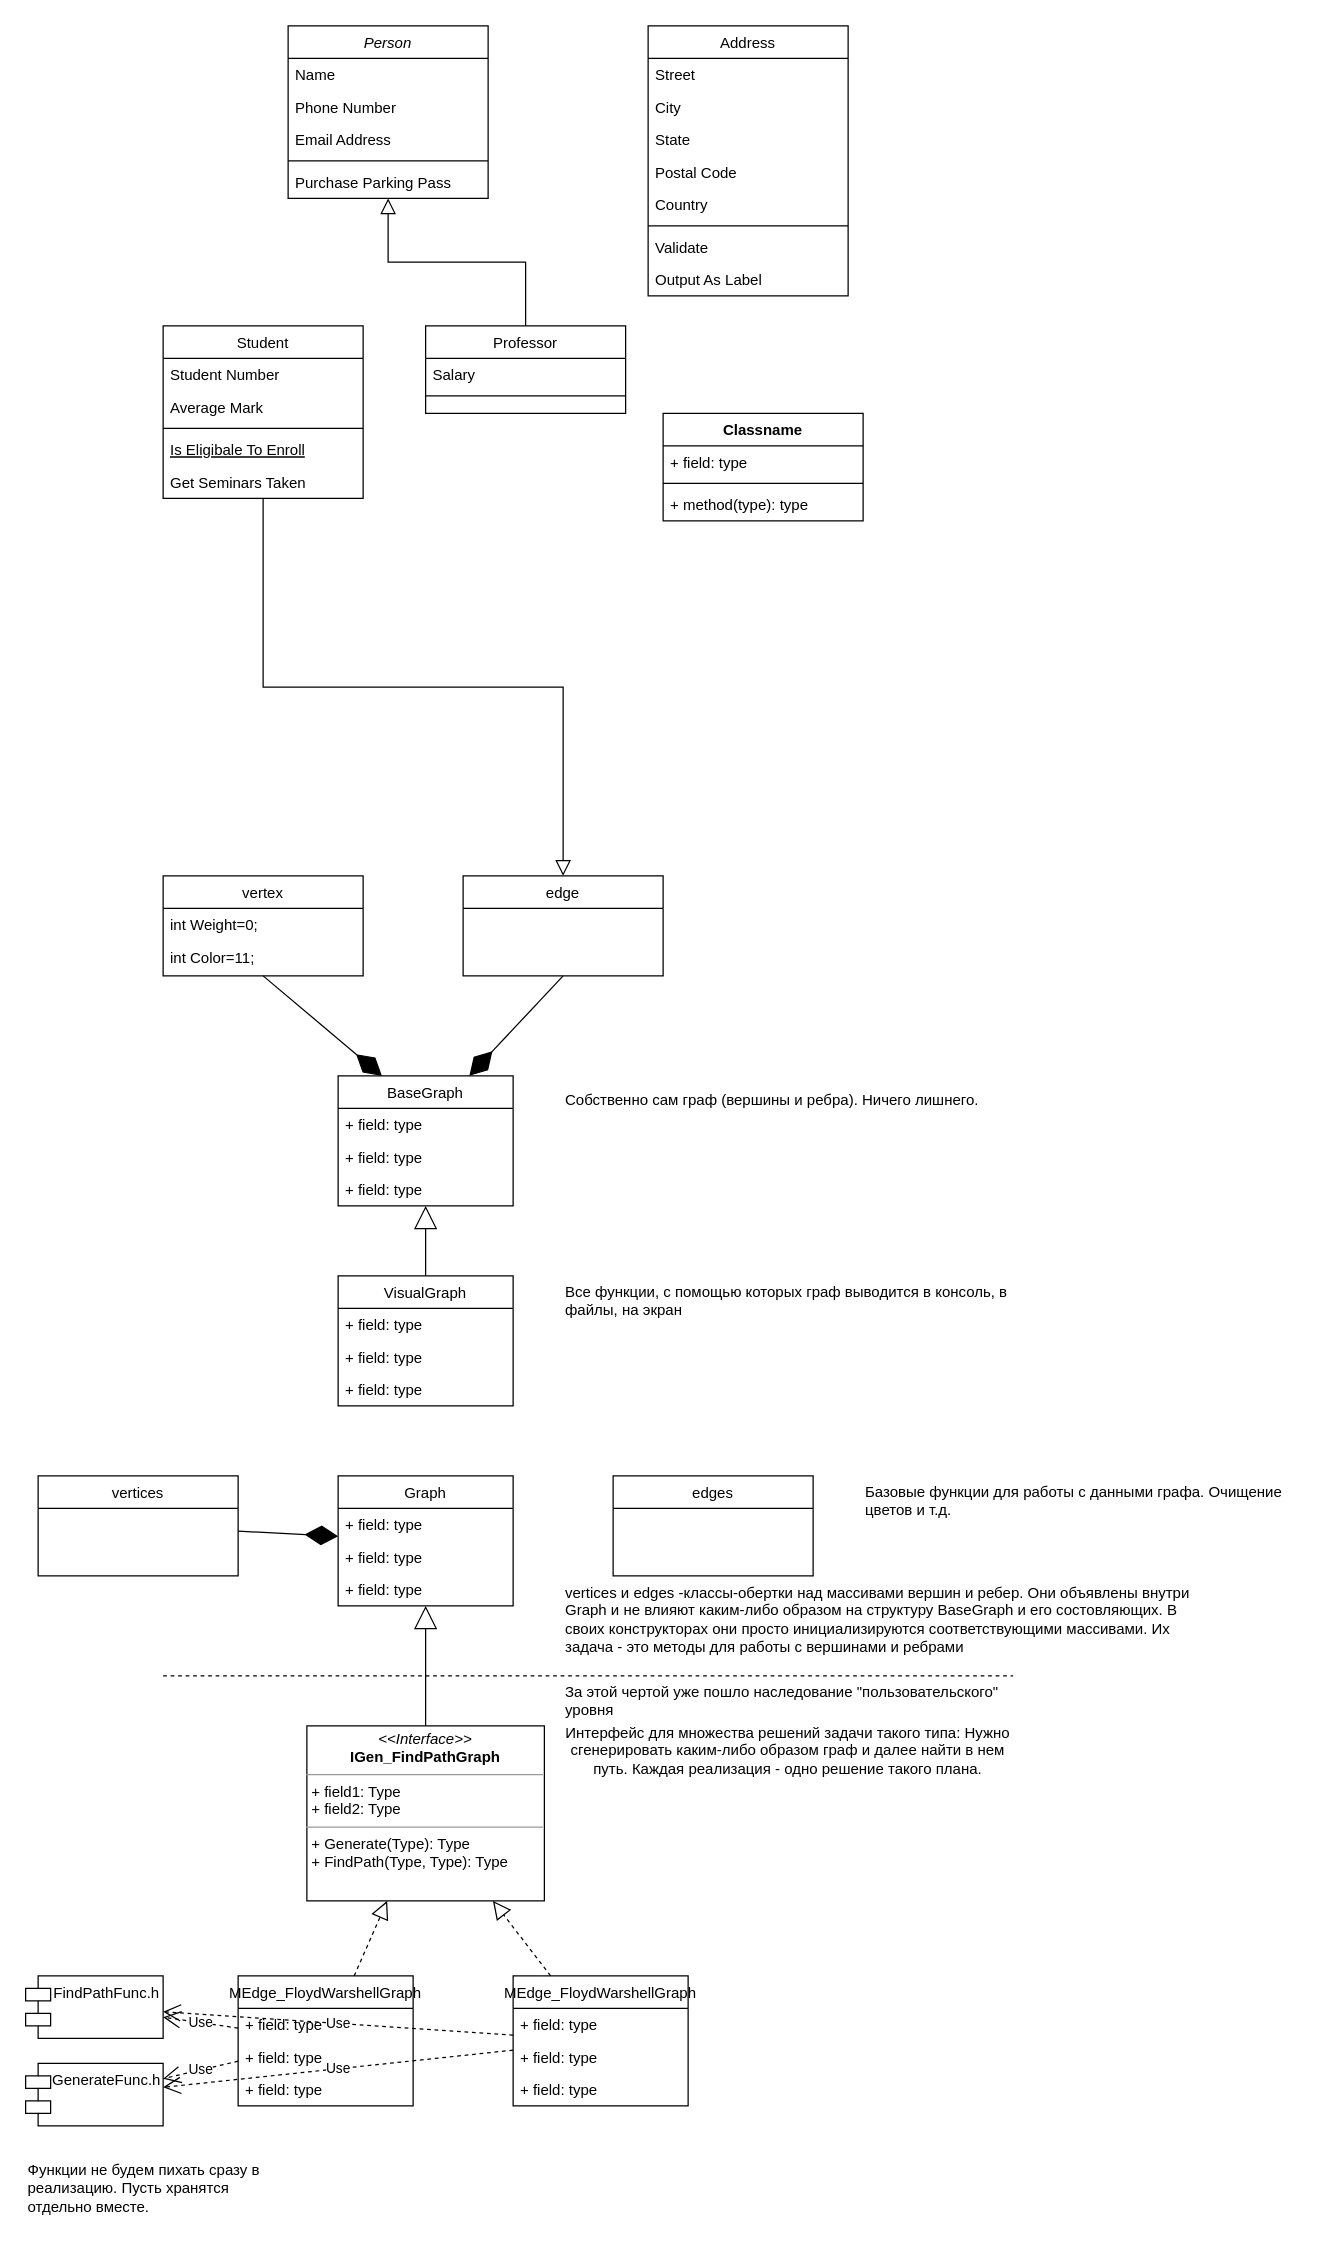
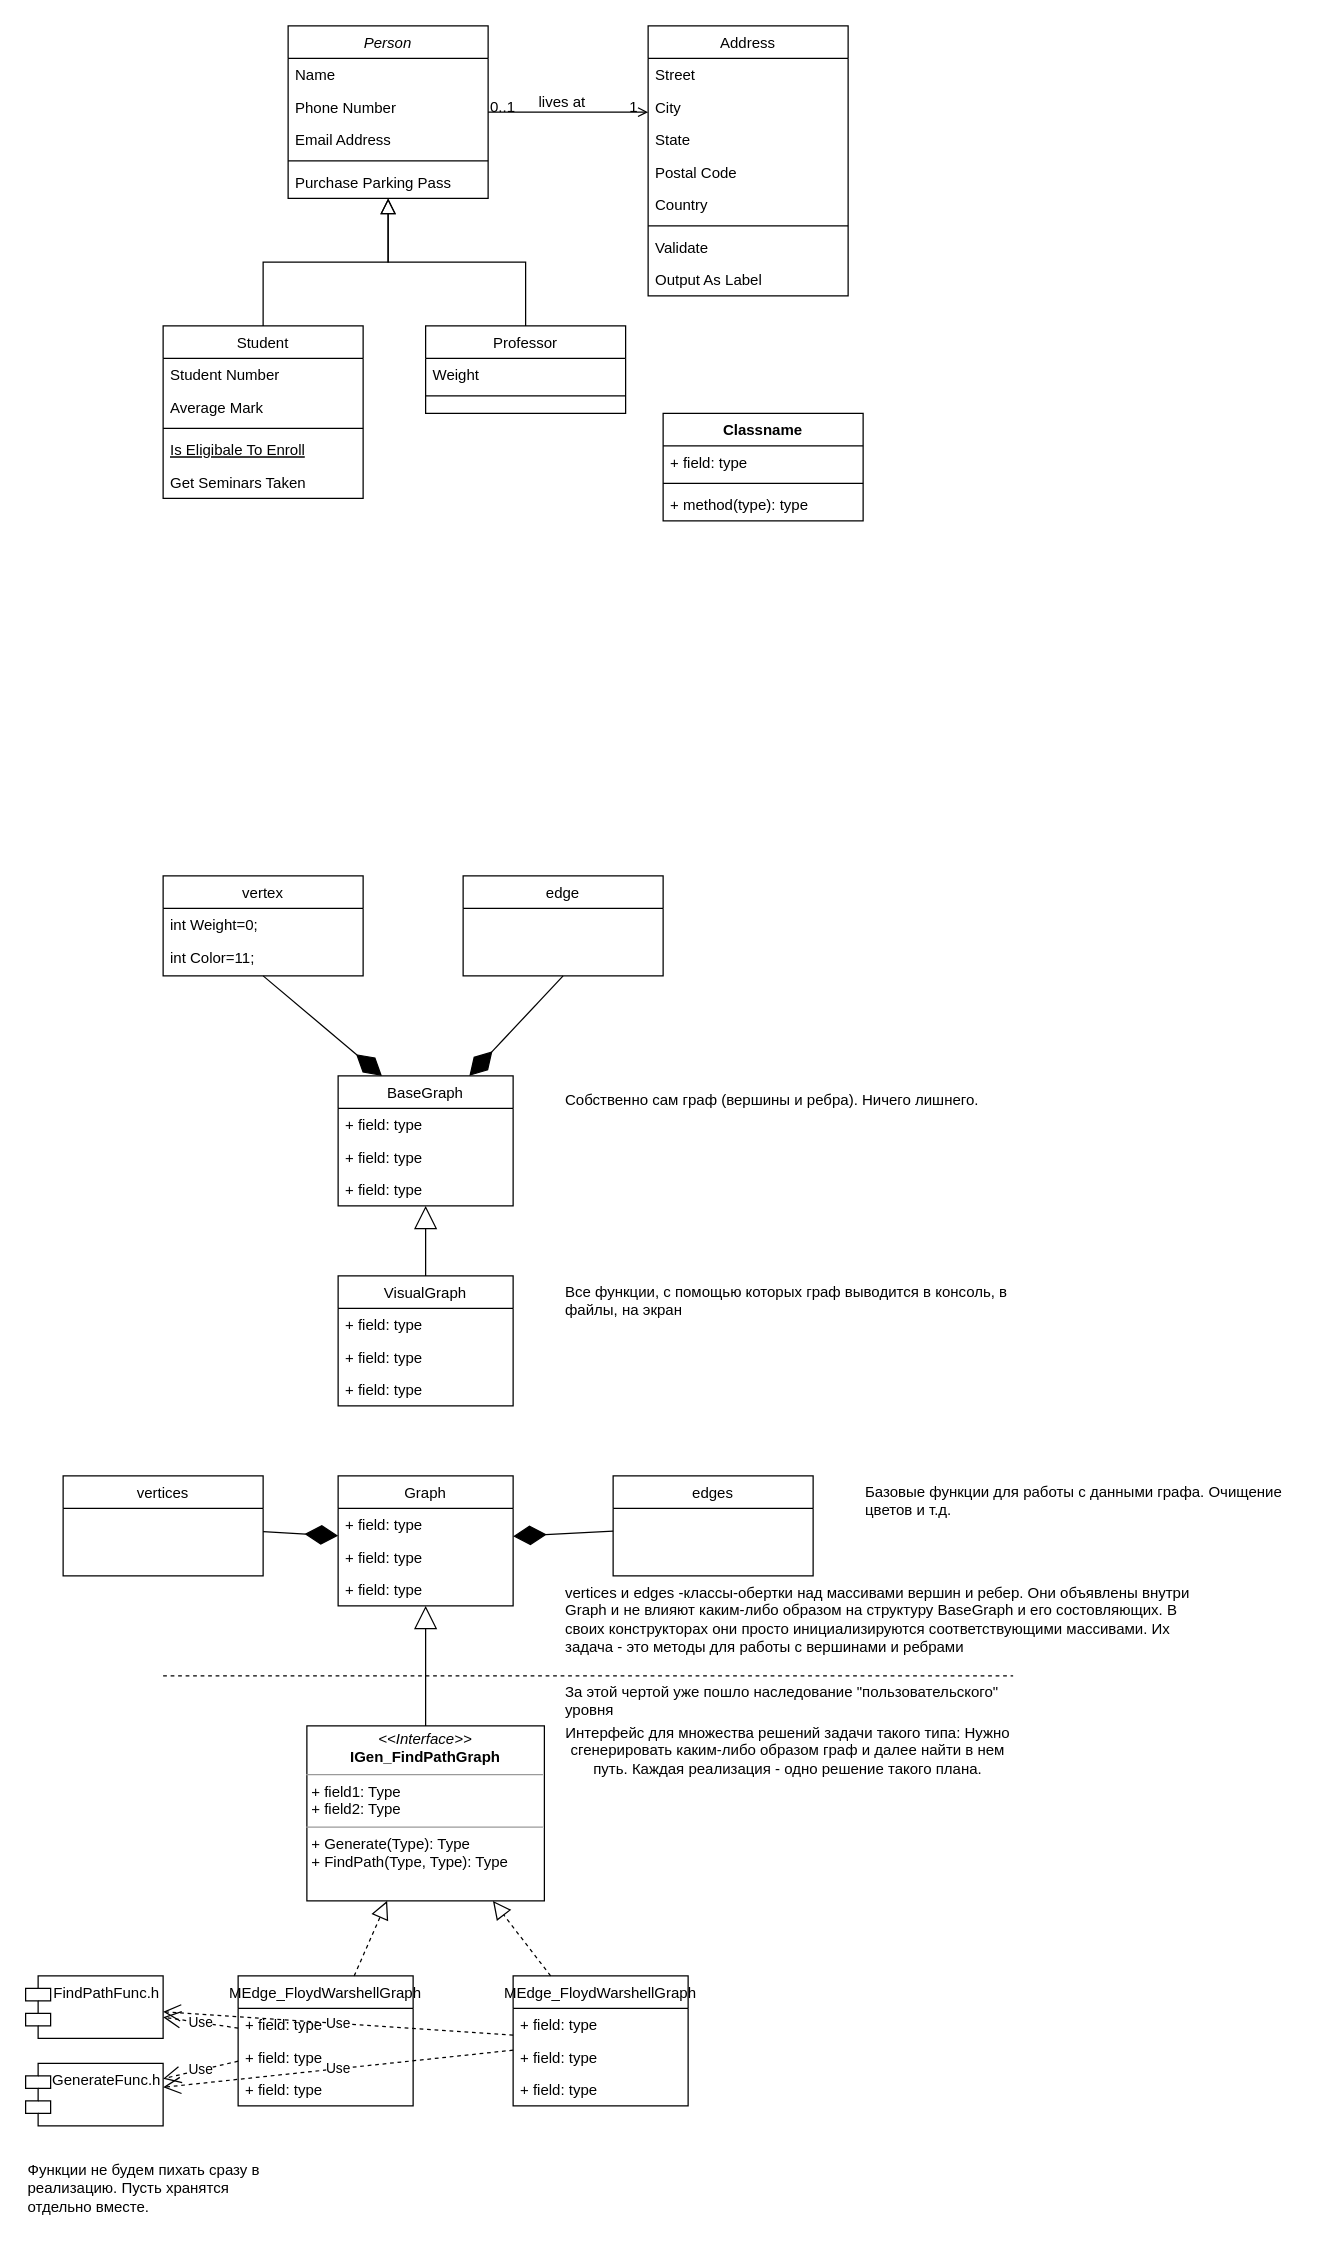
edge "Person" -> "Address": added, labels "0..1", "lives at", "1"
node "Salary": label "Salary" -> "Weight"
edge "Student" -> "edge": now "Student" -> "Person"
node "vertices": moved (138, 1526) -> (163, 1526)
edge "edges" -> "Graph": added
